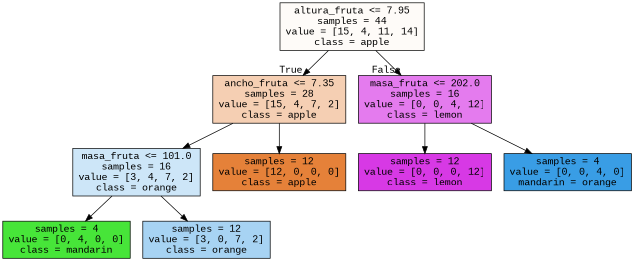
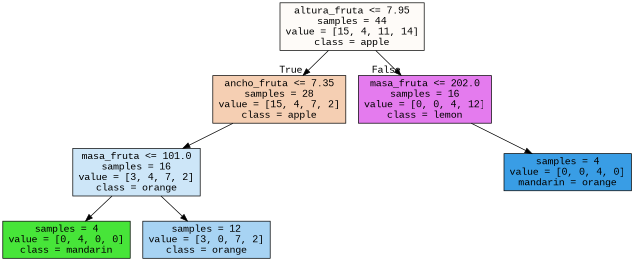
node "samples = 12 value = [12, 0, 0, 0] class = apple": removed
node "samples = 12 value = [0, 0, 0, 12] class = lemon": removed
